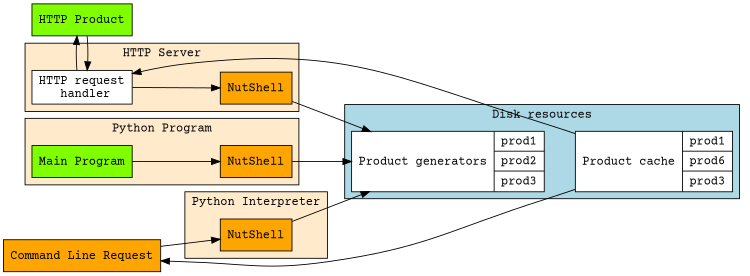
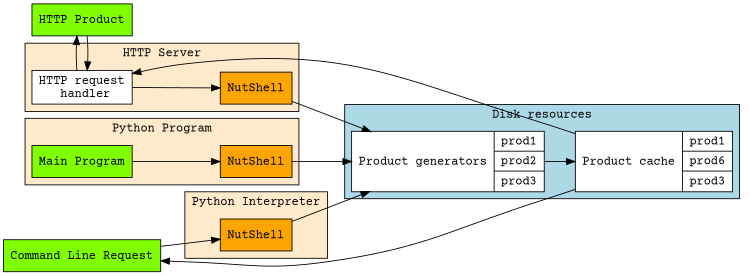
edge "Product generators" -> "Product cache": added
node "Command Line Request": fillcolor orange -> #80ff00
